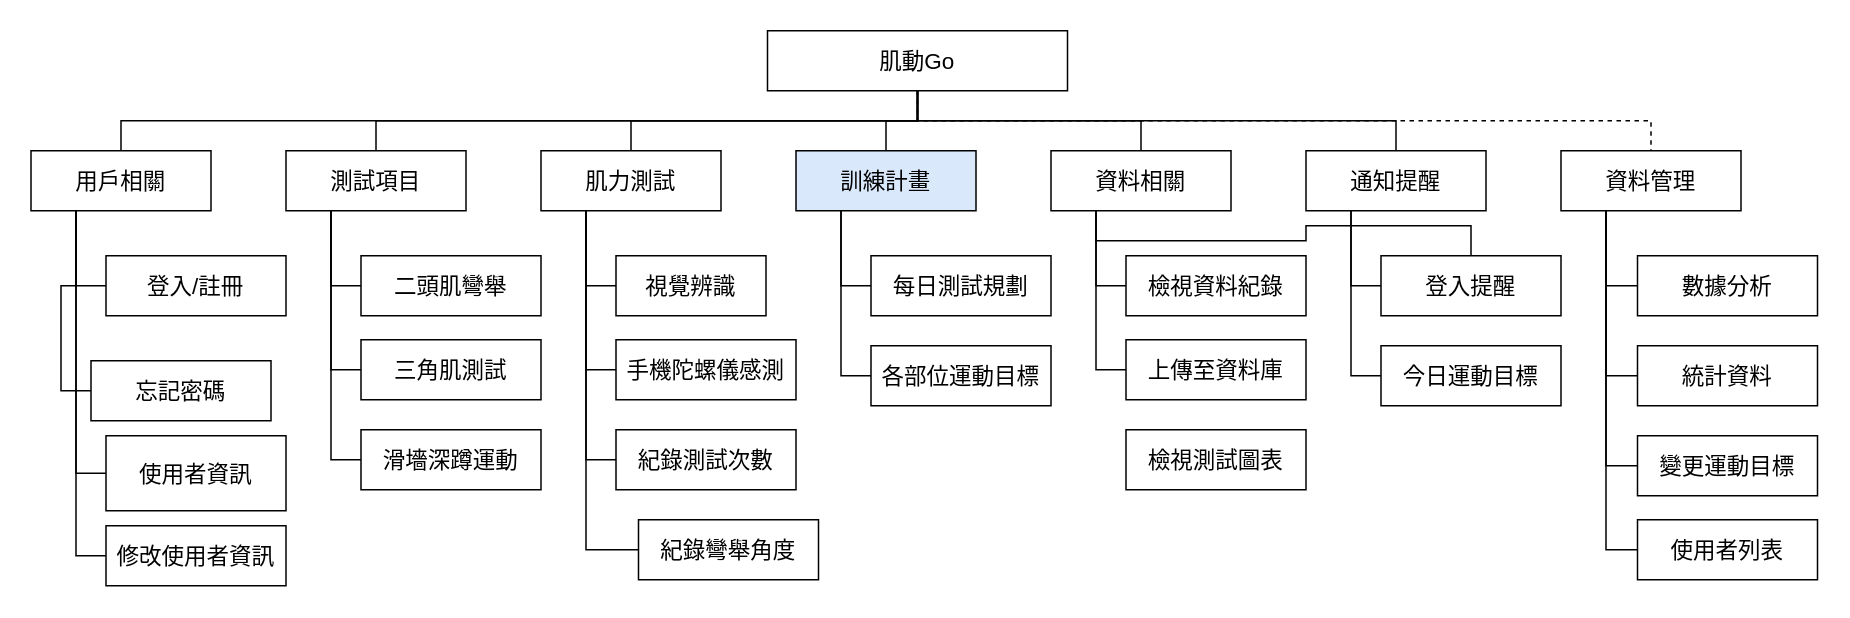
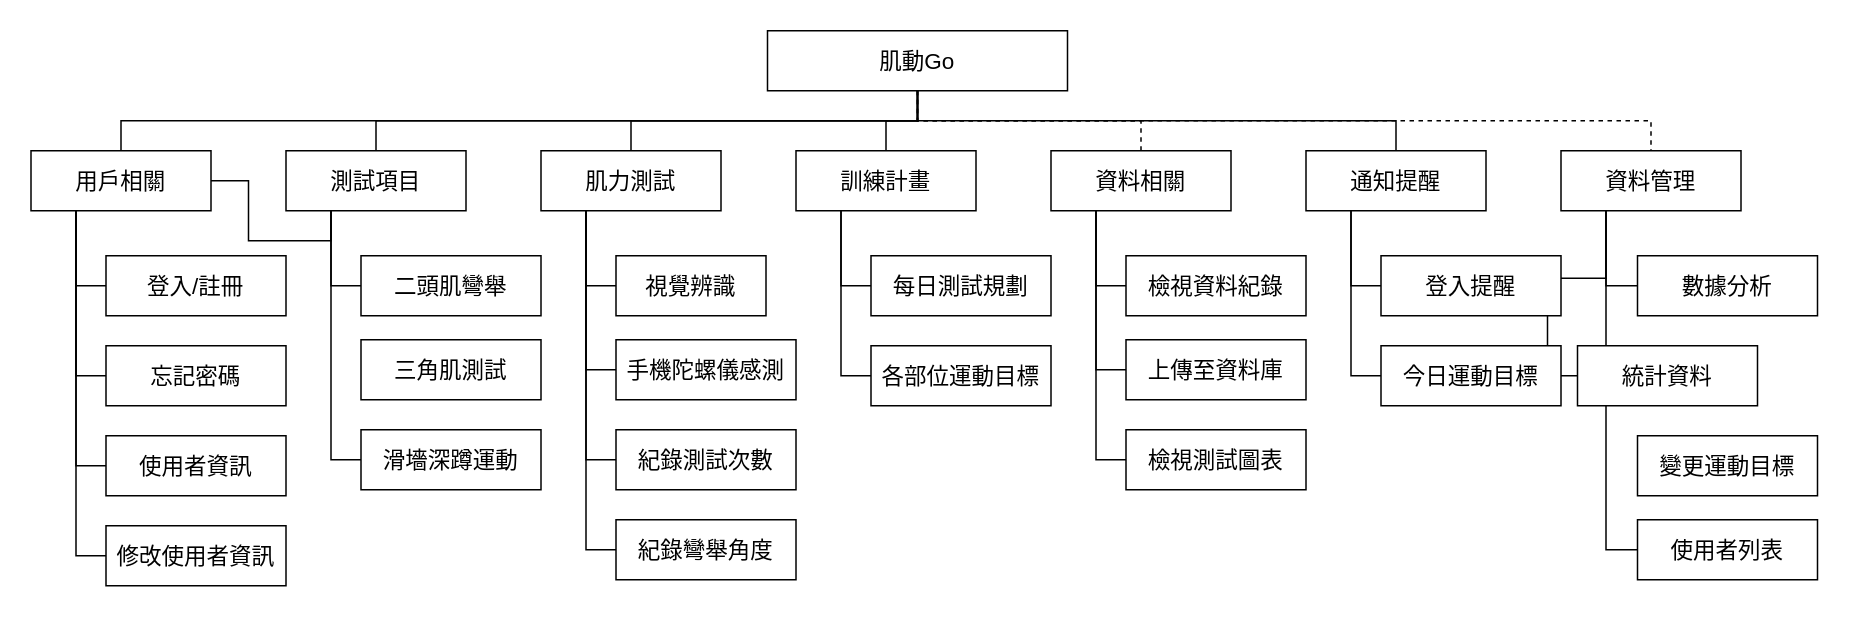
edge "肌動Go" -- "資料相關": style solid -> dashed
node "訓練計畫": fillcolor #dae8fc -> #ffffff
edge "資料相關" -- "登入提醒": now "資料相關" -- "檢視測試圖表"
edge "測試項目" -- "三角肌測試": now "測試項目" -- "用戶相關"
node "統計資料": moved (1727, 376) -> (1667, 376)
node "忘記密碼": moved (181, 391) -> (196, 376)
edge "資料管理" -- "變更運動目標": removed
node "使用者資訊": size 180x75 -> 180x60
node "紀錄彎舉角度": moved (728, 550) -> (706, 550)
